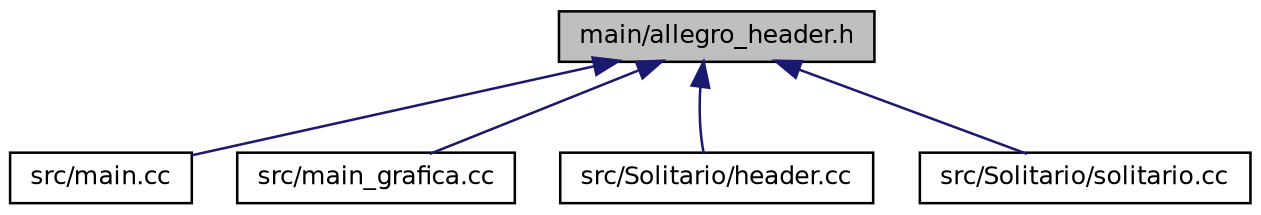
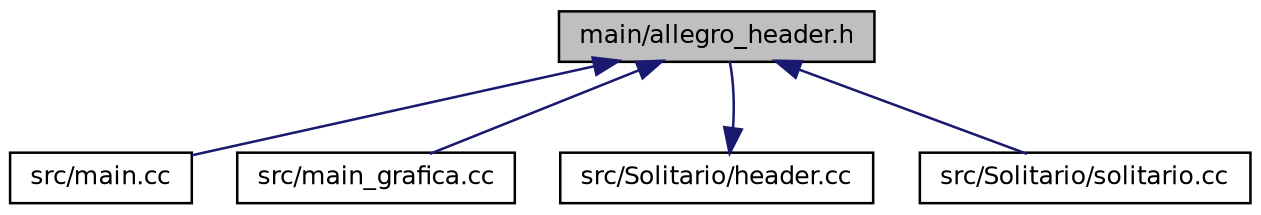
edge "src/Solitario/header.cc" -> "main/allegro_header.h": reversed
